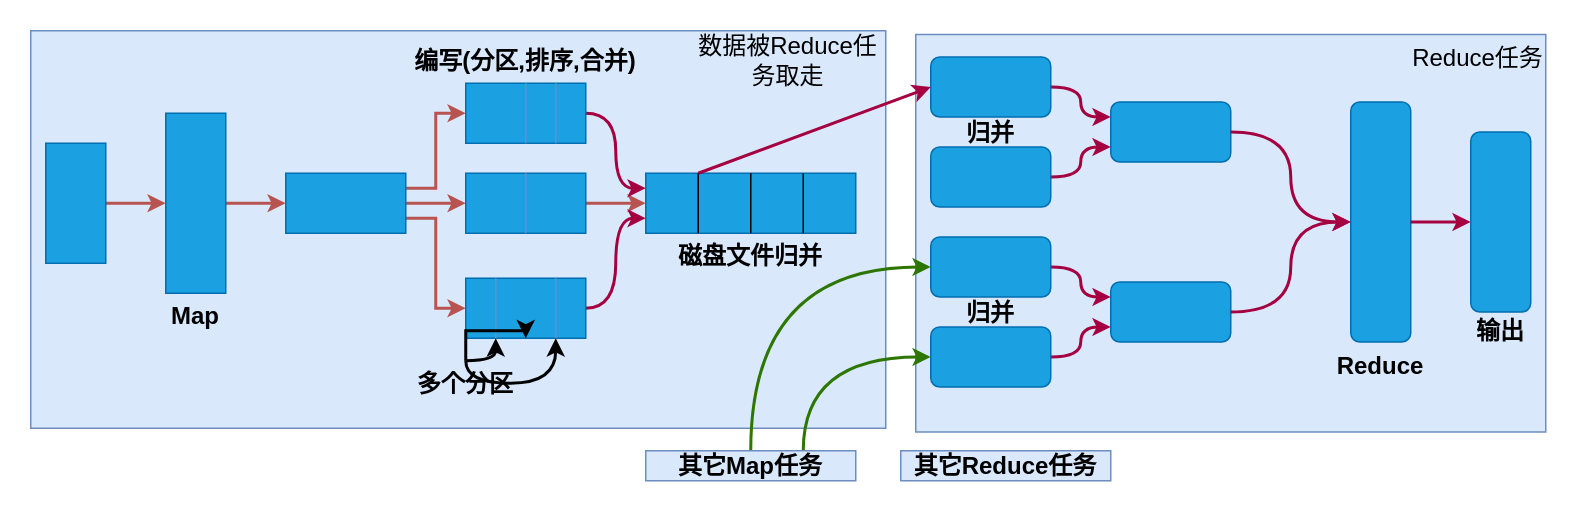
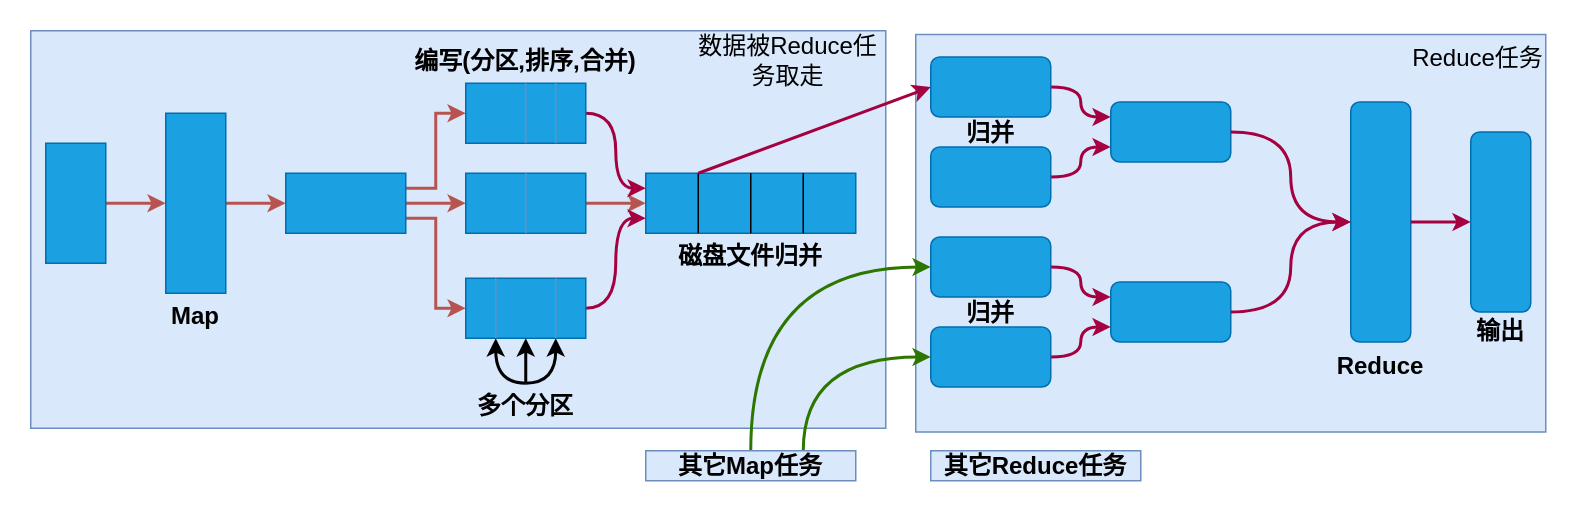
node "多个分区": moved (466, 383) -> (526, 406)
node "其它Reduce任务": moved (1006, 466) -> (1036, 466)
